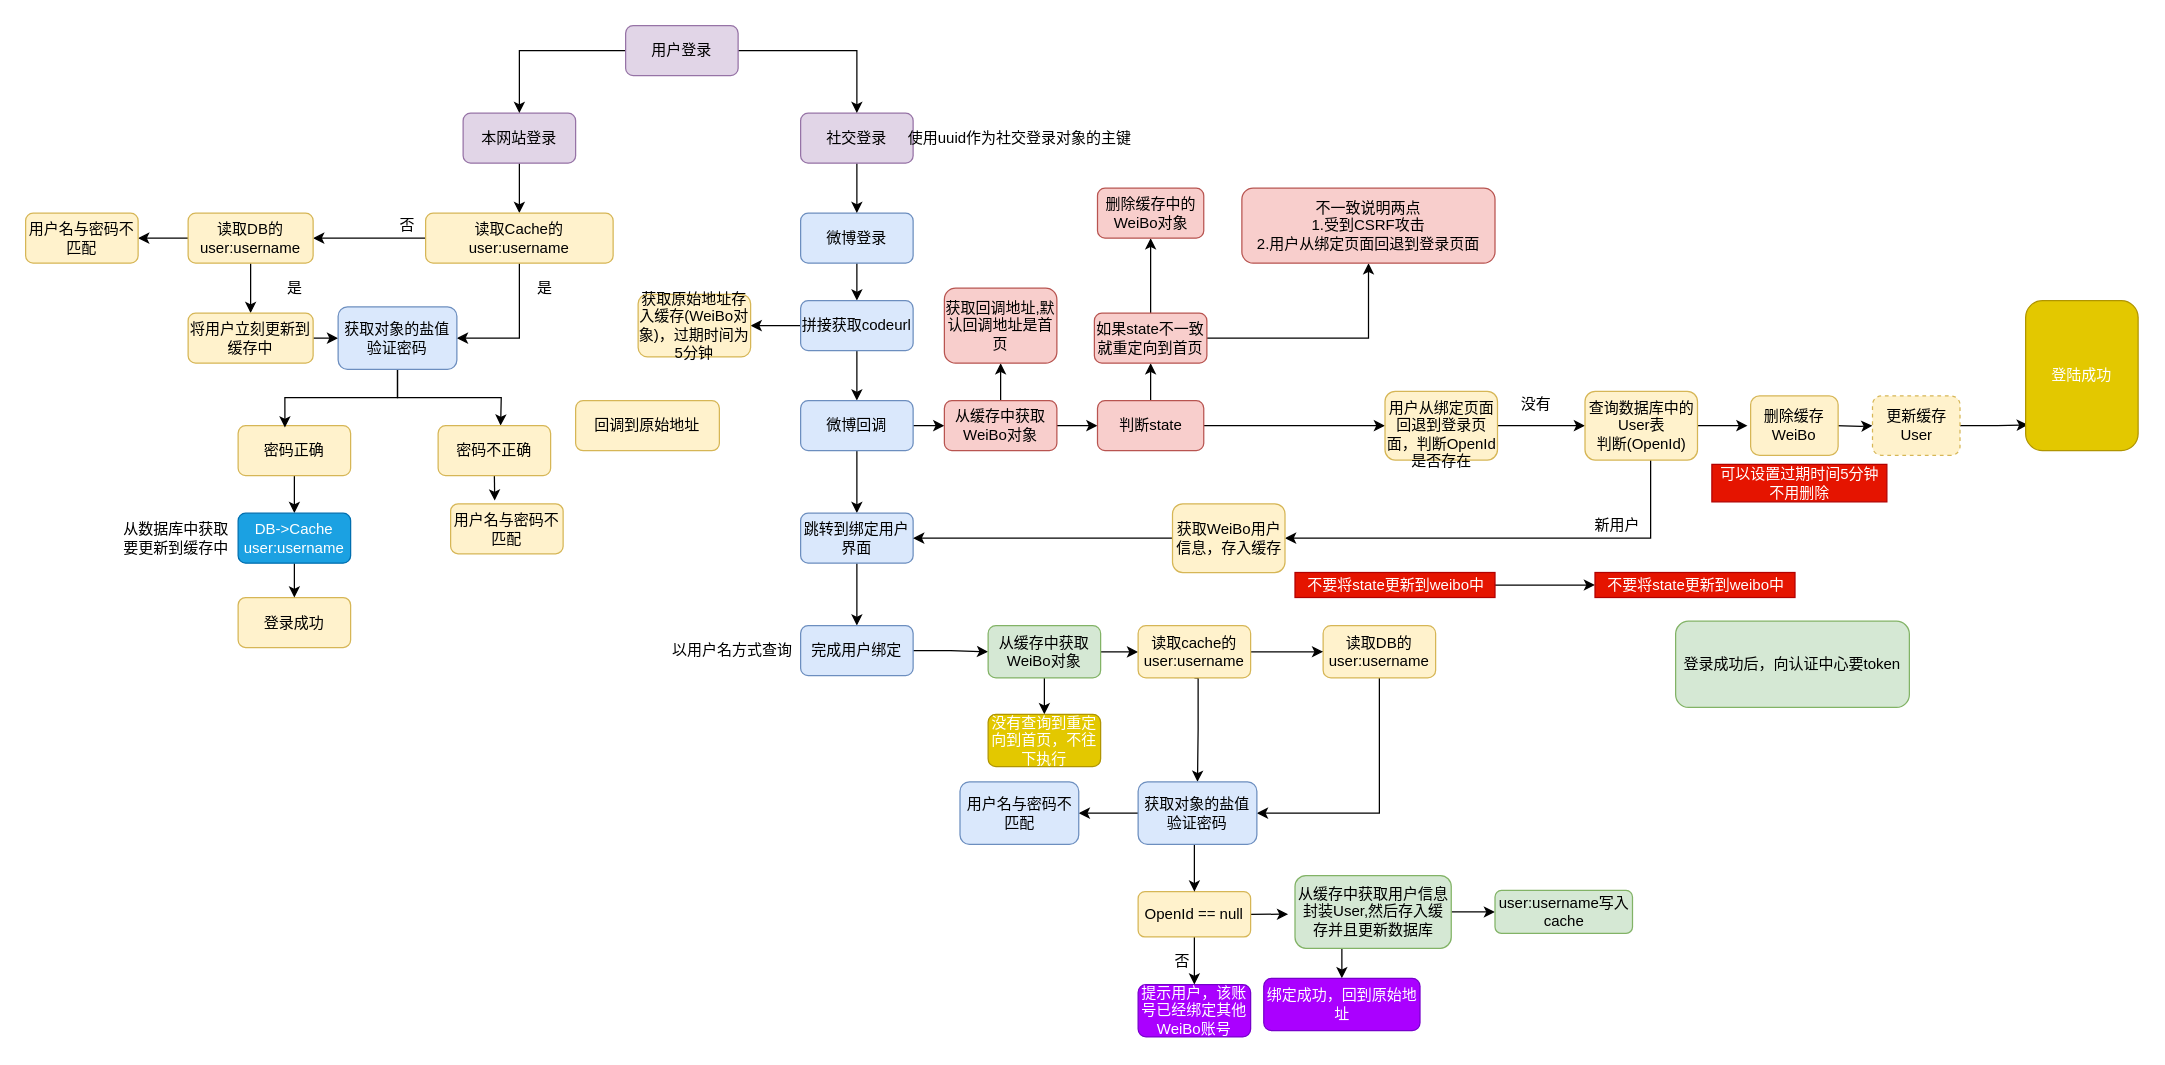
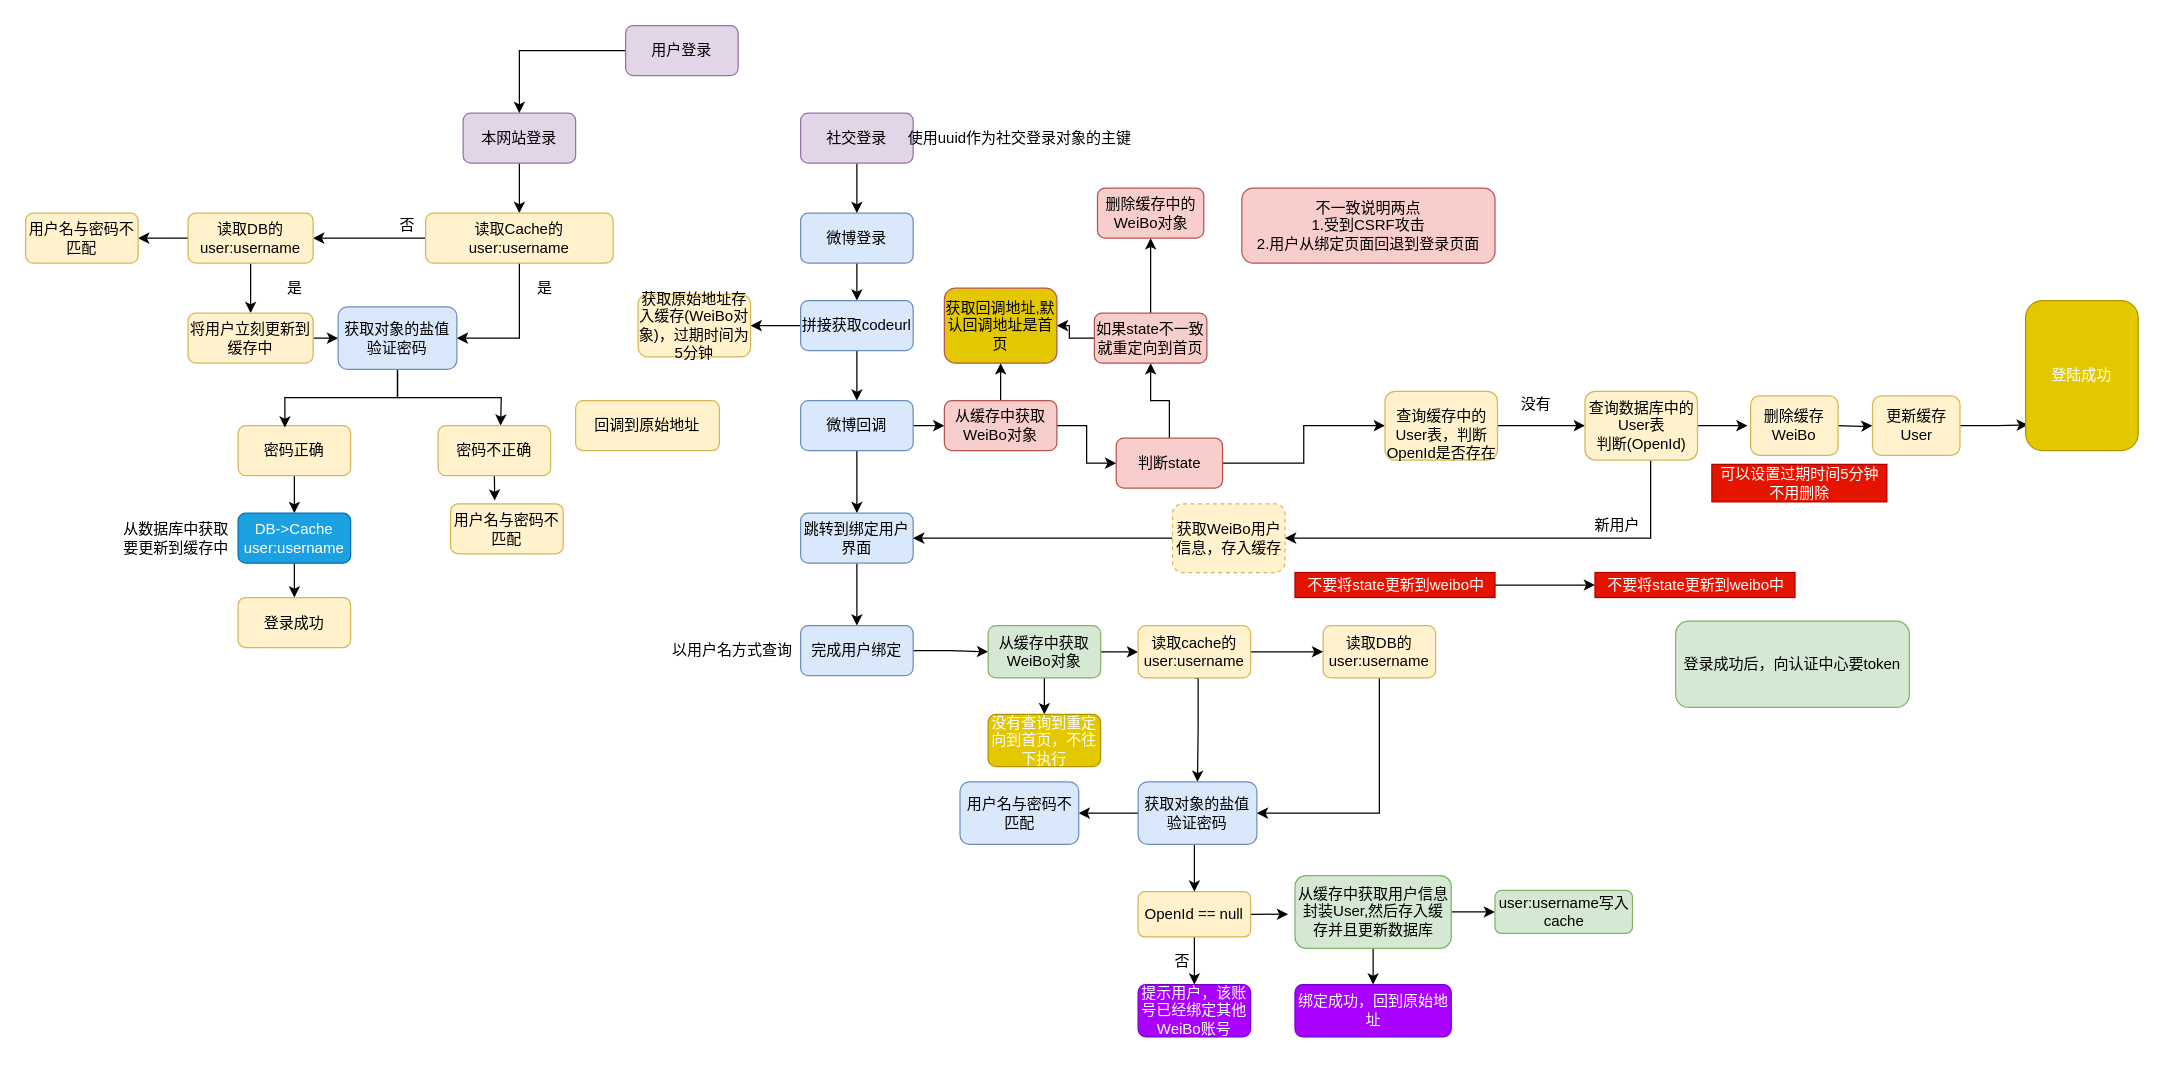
edge "用户登录" -> "社交登录": removed
node "获取回调地址,默认回调地址是首页": fillcolor #f8cecc -> #e3c800
edge "如果state不一致就重定向到首页" -> "不一致说明两点 1.受到CSRF攻击 2.用户从绑定页面回退到登录页面": now "如果state不一致就重定向到首页" -> "获取回调地址,默认回调地址是首页"
node "判断state": moved (1151, 426) -> (1169, 463)
node "用户从绑定页面回退到登录页面，判断OpenId是否存在": label "用户从绑定页面回退到登录页面，判断OpenId是否存在" -> "查询缓存中的User表，判断OpenId是否存在"
node "更新缓存 User": style dashed -> solid
node "获取WeiBo用户信息，存入缓存": style solid -> dashed
node "绑定成功，回到原始地址": moved (1342, 1005) -> (1373, 1011)
